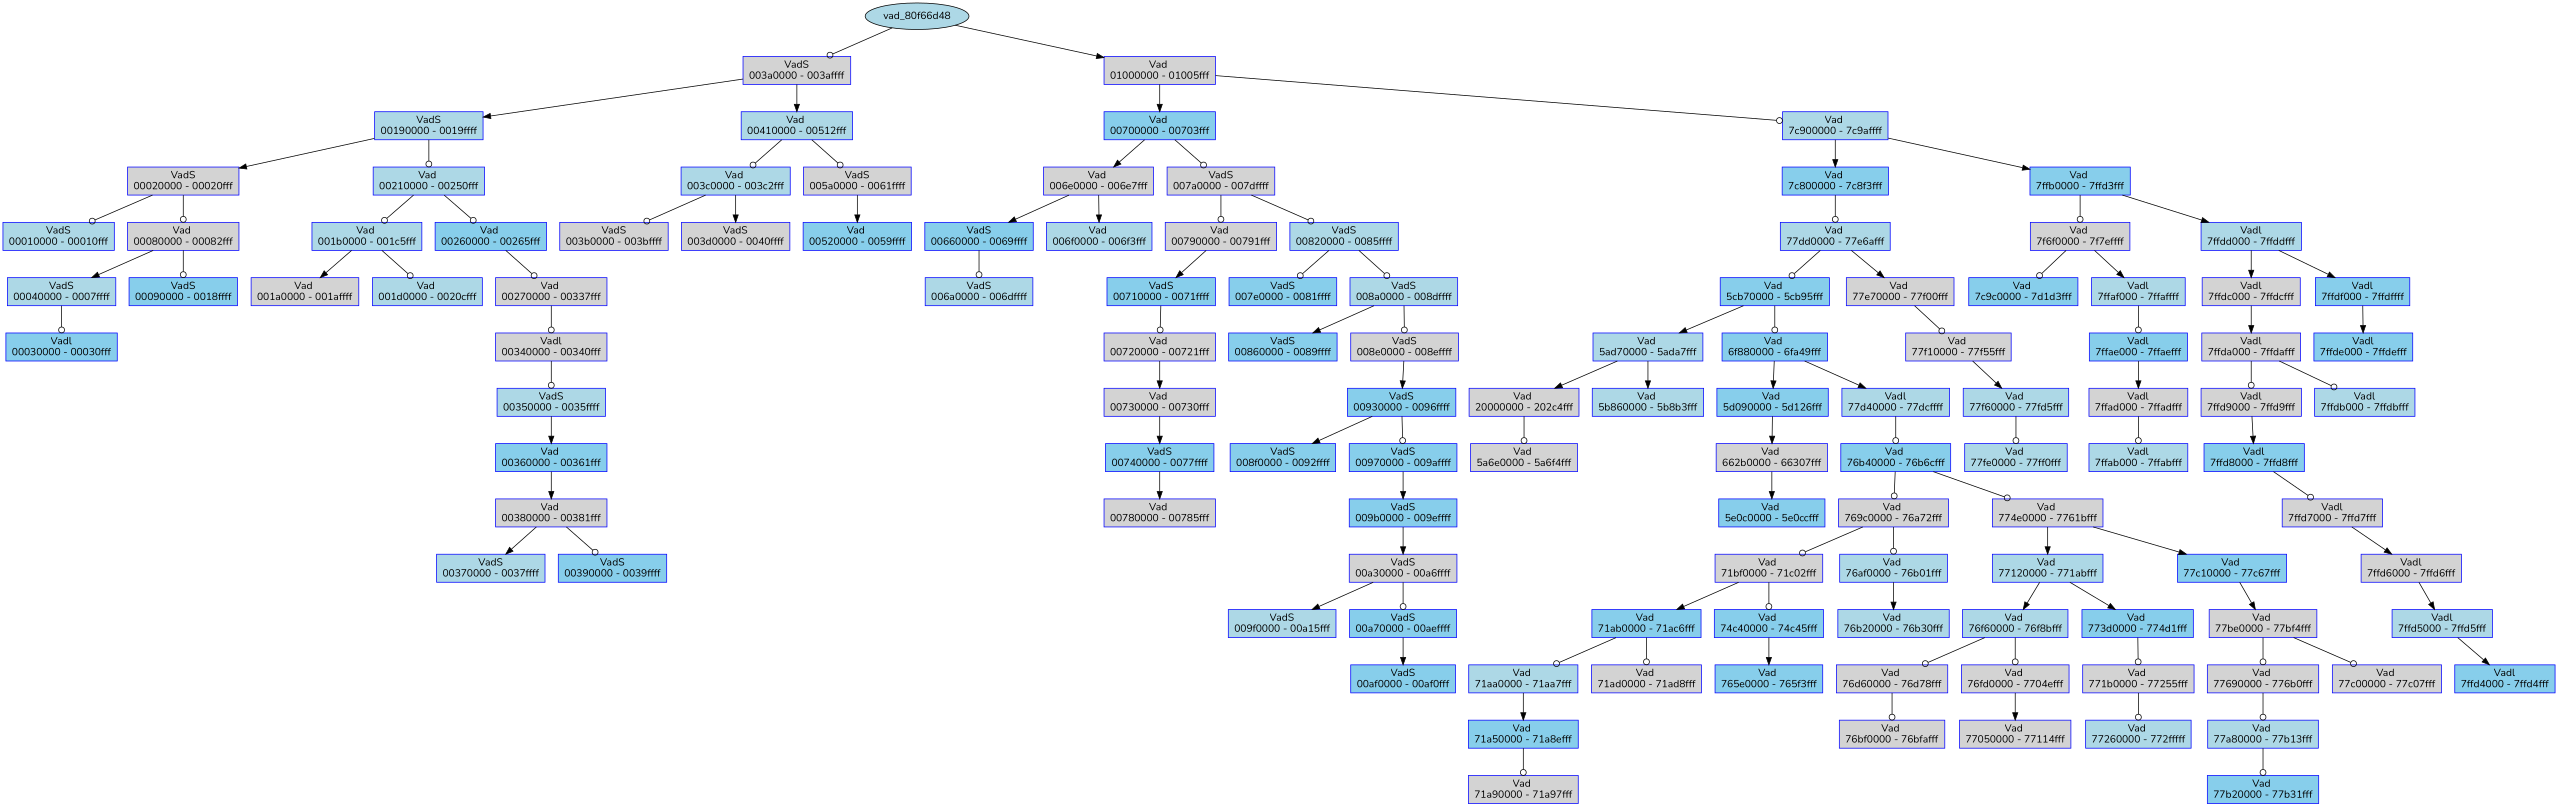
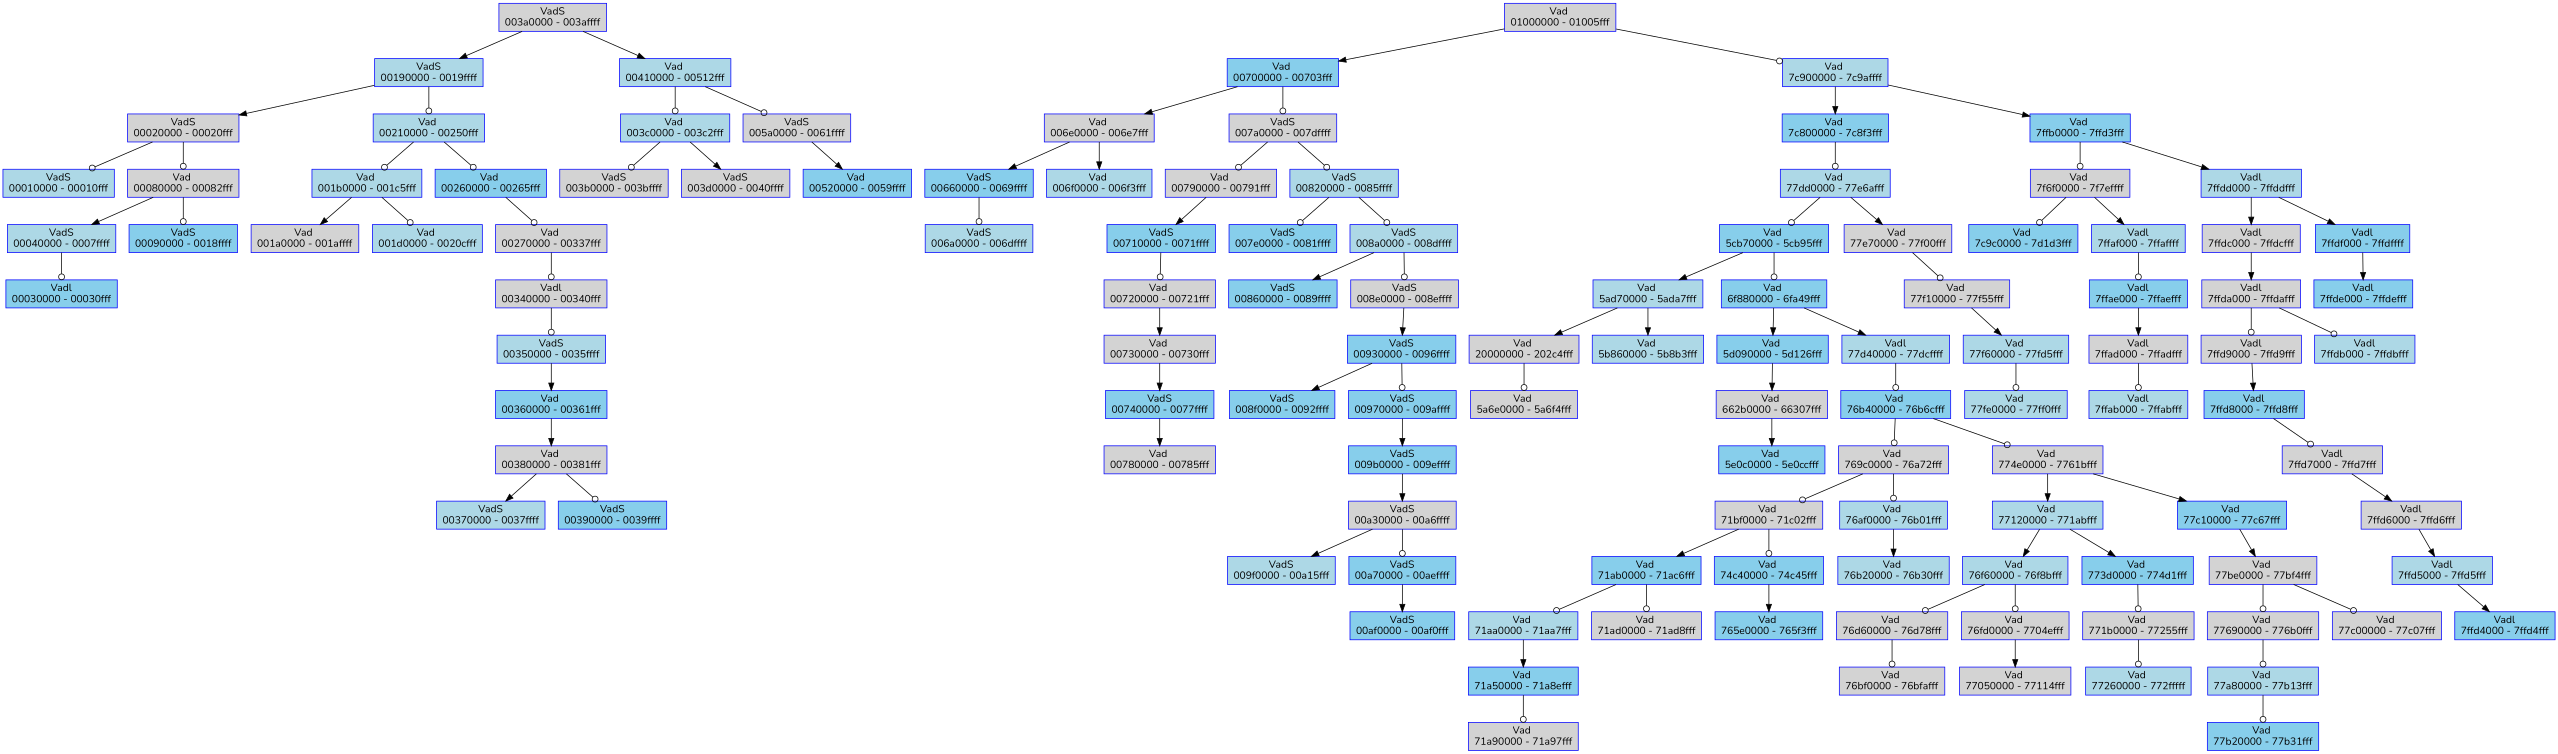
node "vad_80f66d48": removed
